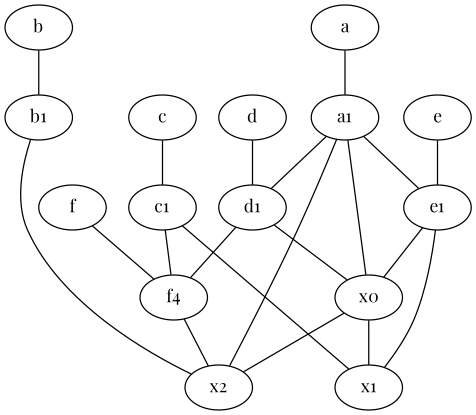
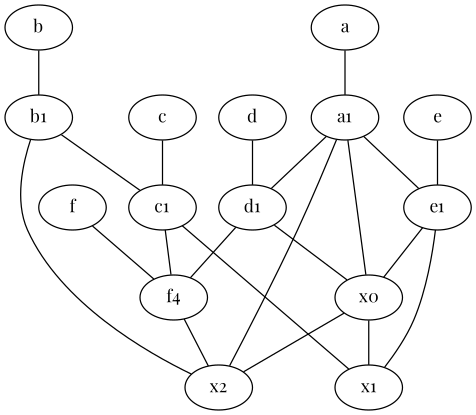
edge "b1" -- "c1": added
